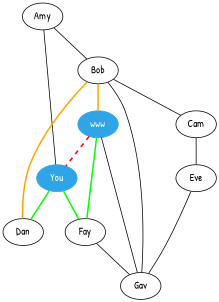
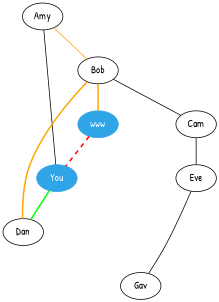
edge "Amy" -- "Bob": color black -> orange
edge "Bob" -- "Gav": removed
edge "www" -- "Gav": removed
node "Fay": removed
